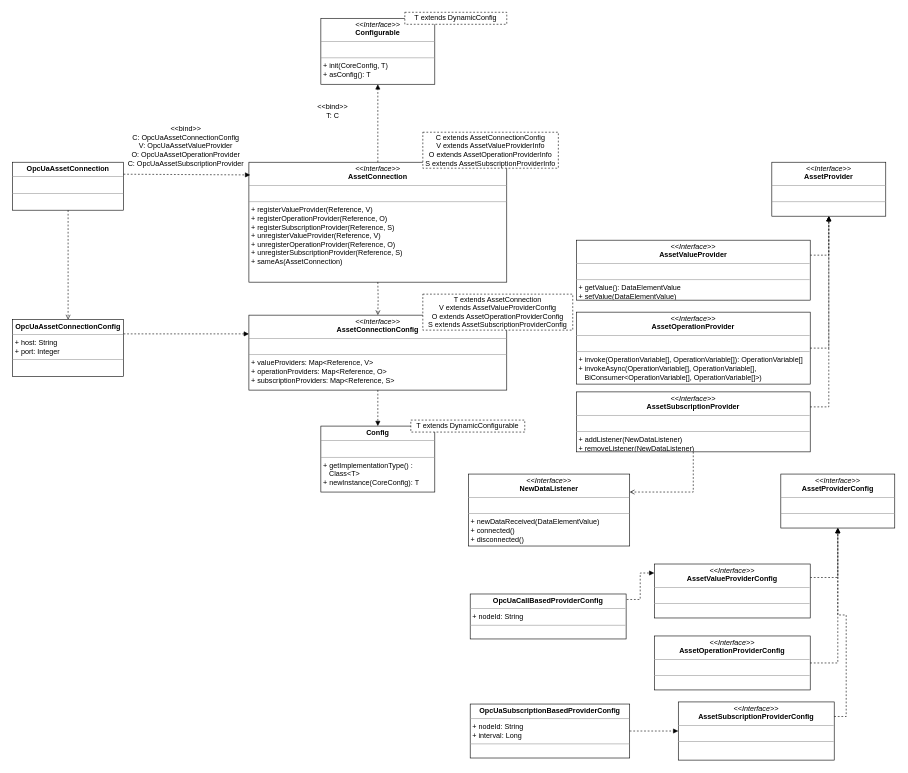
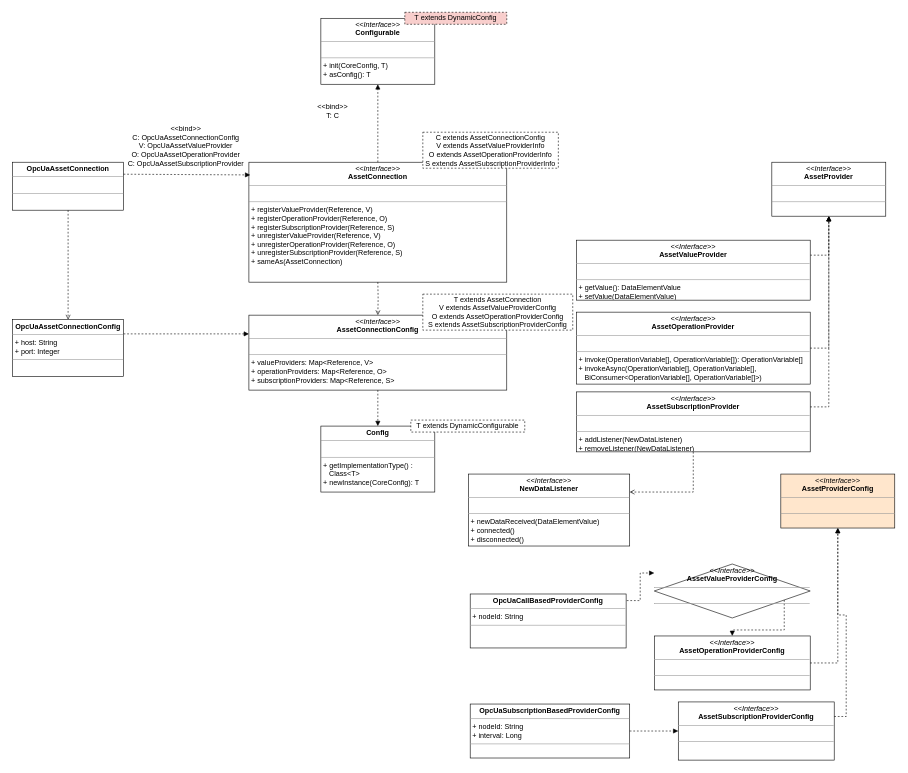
node "T extends DynamicConfig": fillcolor #ffffff -> #f8cecc
node "<<Interface>> AssetProviderConfig": fillcolor #ffffff -> #ffe6cc
edge "<<Interface>> AssetValueProviderConfig" -> "<<Interface>> AssetProviderConfig": now "<<Interface>> AssetValueProviderConfig" -> "<<Interface>> AssetOperationProviderConfig"
node "<<Interface>> AssetValueProviderConfig": shape rectangle -> diamond
node "OpcUaCallBasedProviderConfig + nodeId: String": size 156x45 -> 156x54
